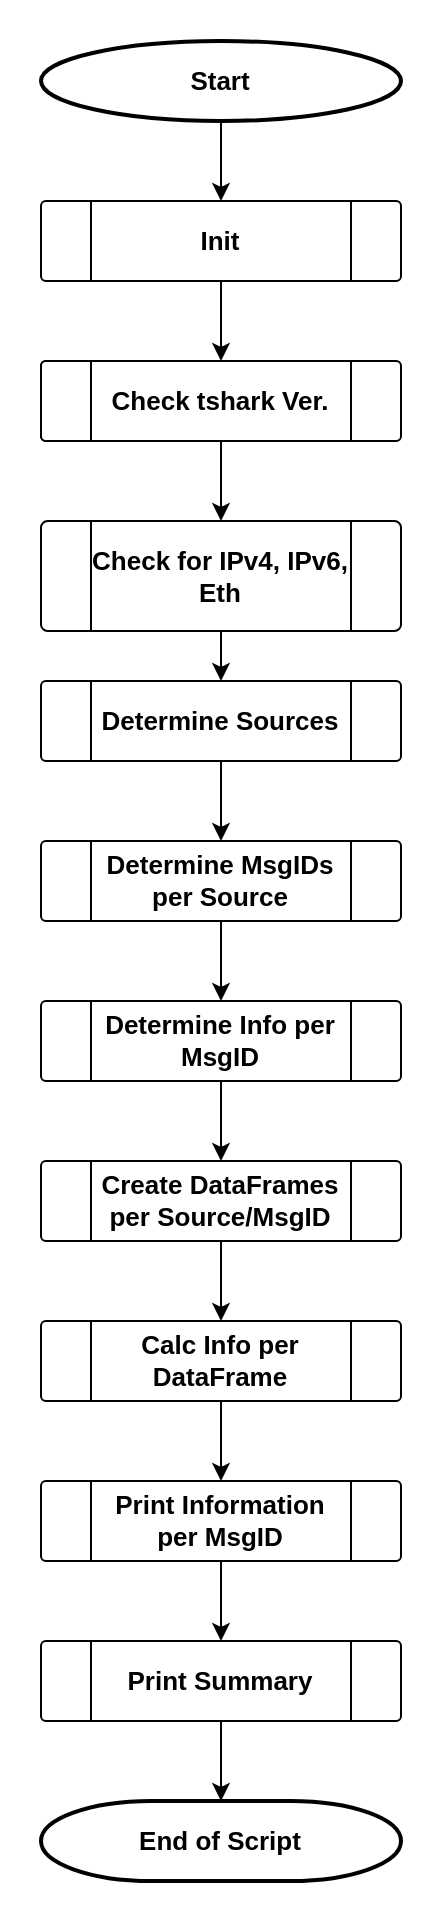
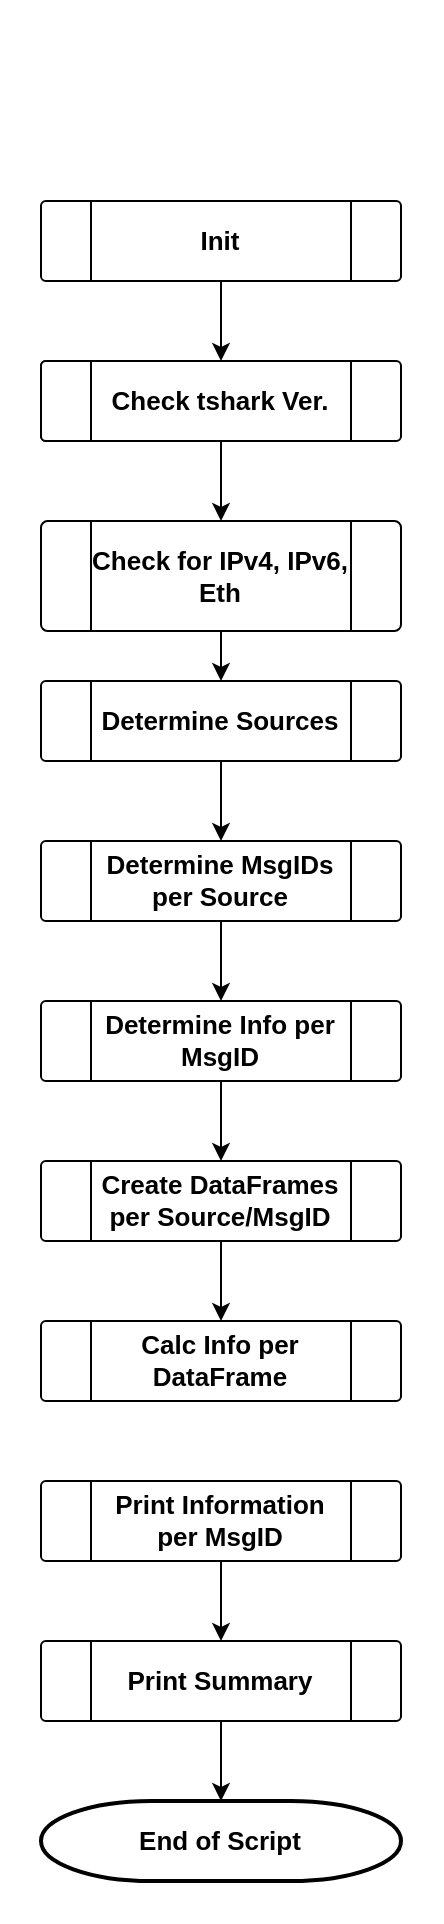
node "Start": removed
edge "Start" -> "Init": removed
edge "Calc Info per DataFrame" -> "Print Information per MsgID": removed
